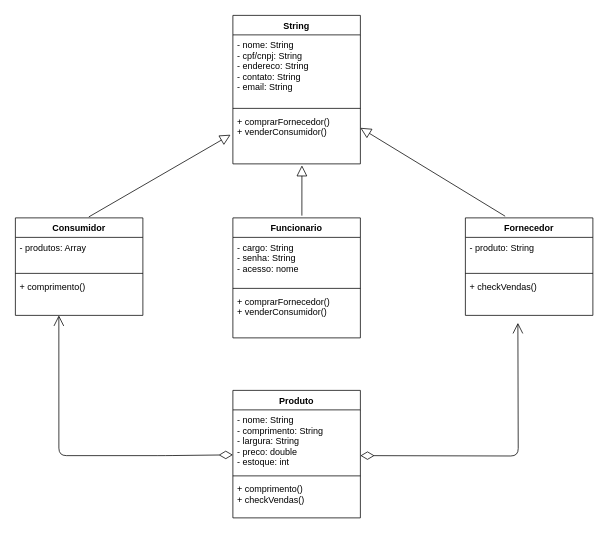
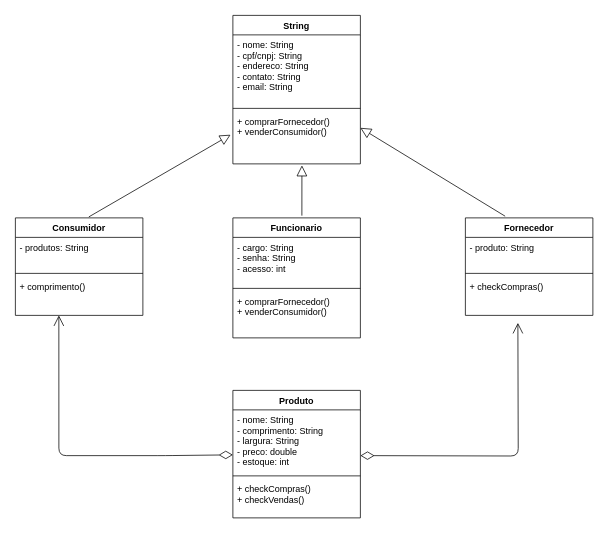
node "- produtos: Array": label "- produtos: Array" -> "- produtos: String"
node "- cargo: String - senha: String - acesso: nome": label "- cargo: String - senha: String - acesso: nome" -> "- cargo: String - senha: String - acesso: int"
node "+ checkVendas()": label "+ checkVendas()" -> "+ checkCompras()"
node "+ comprimento() + checkVendas()": label "+ comprimento() + checkVendas()" -> "+ checkCompras() + checkVendas()"
